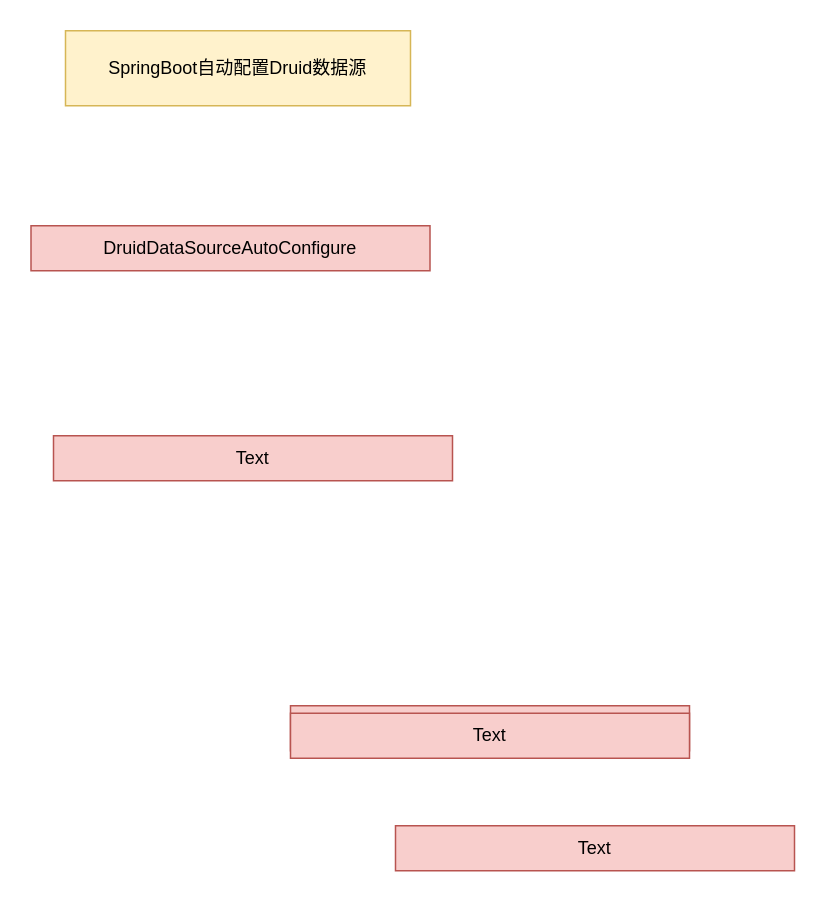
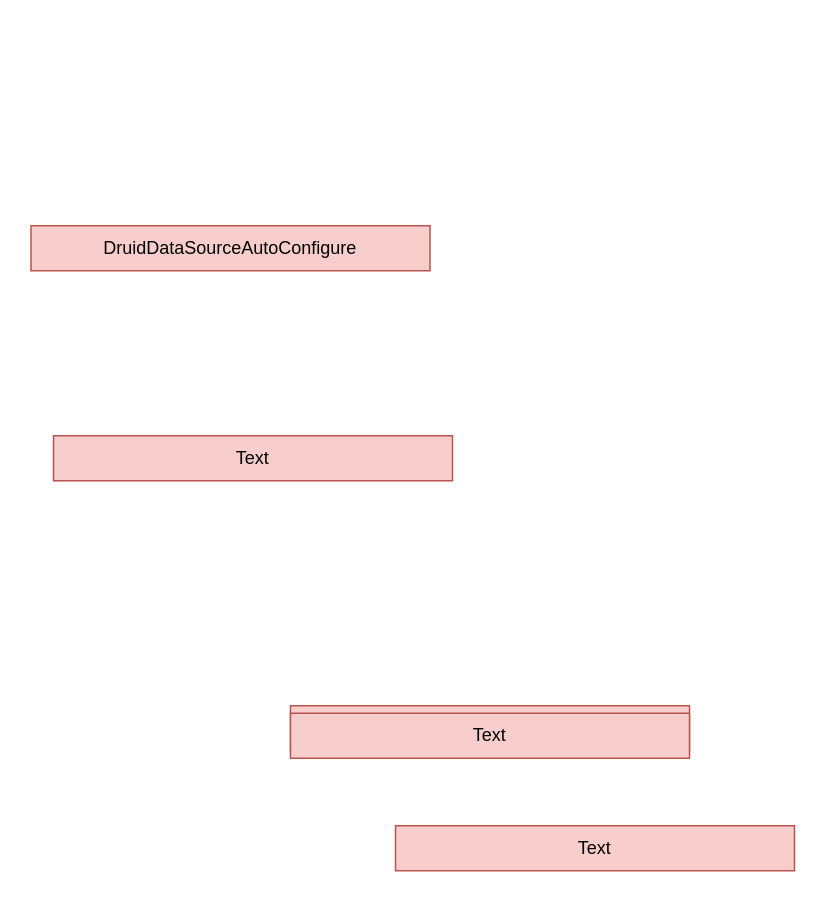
node "SpringBoot自动配置Druid数据源": removed
